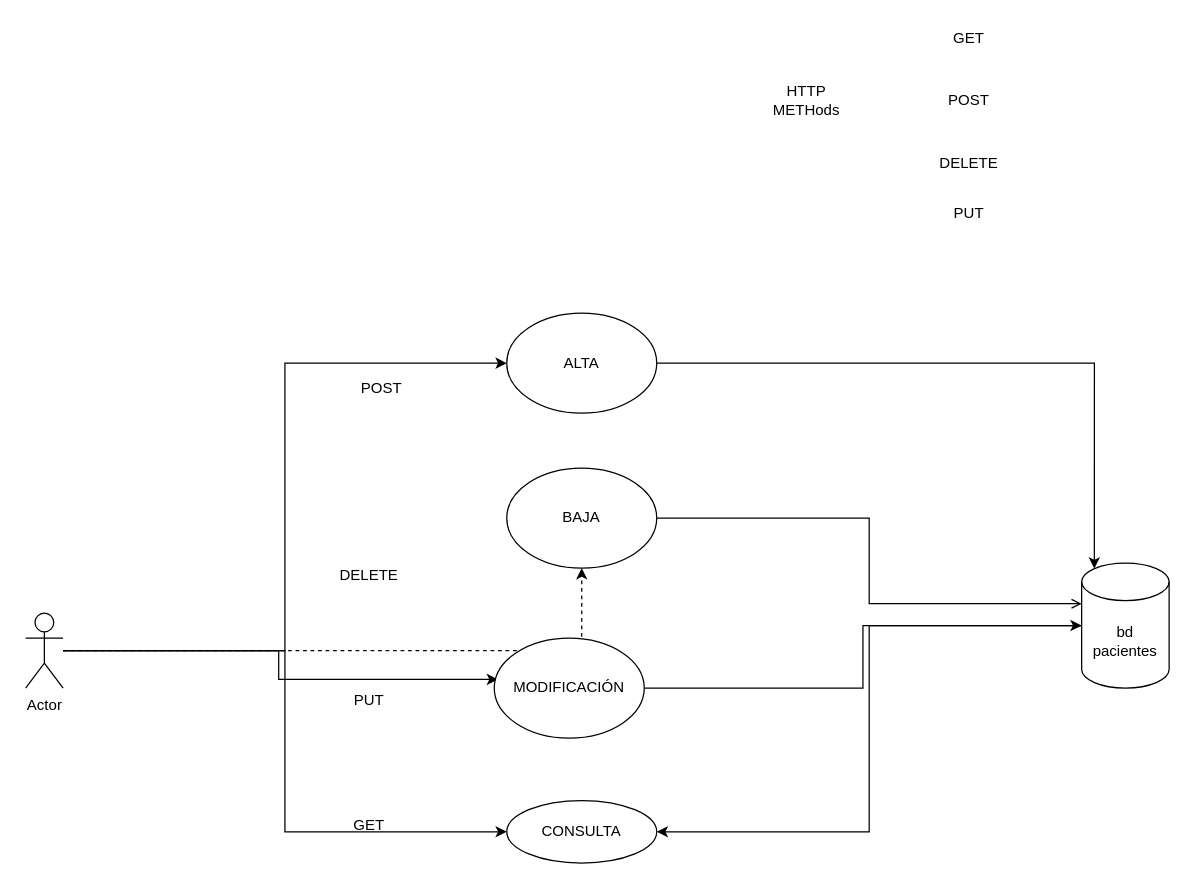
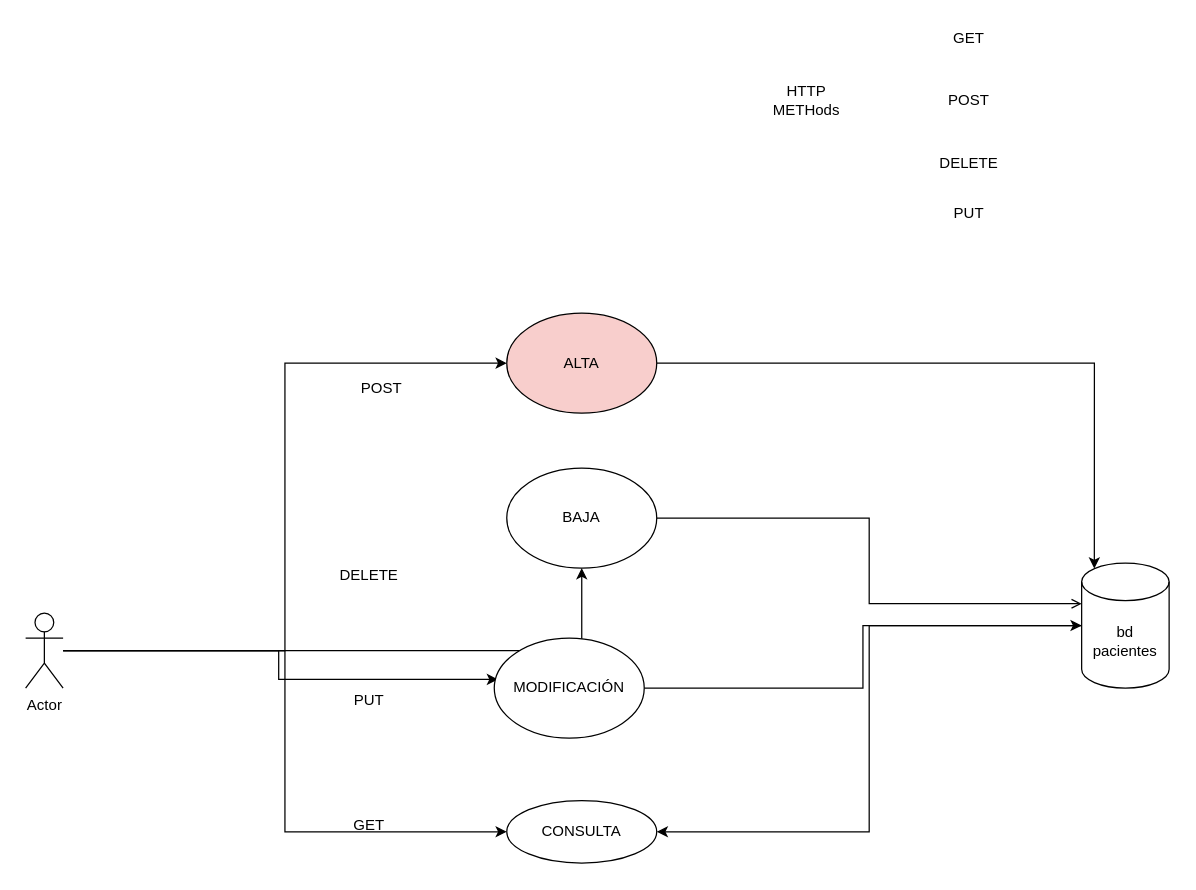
node "ALTA": fillcolor #ffffff -> #f8cecc
edge "Actor" -> "BAJA": style dashed -> solid
